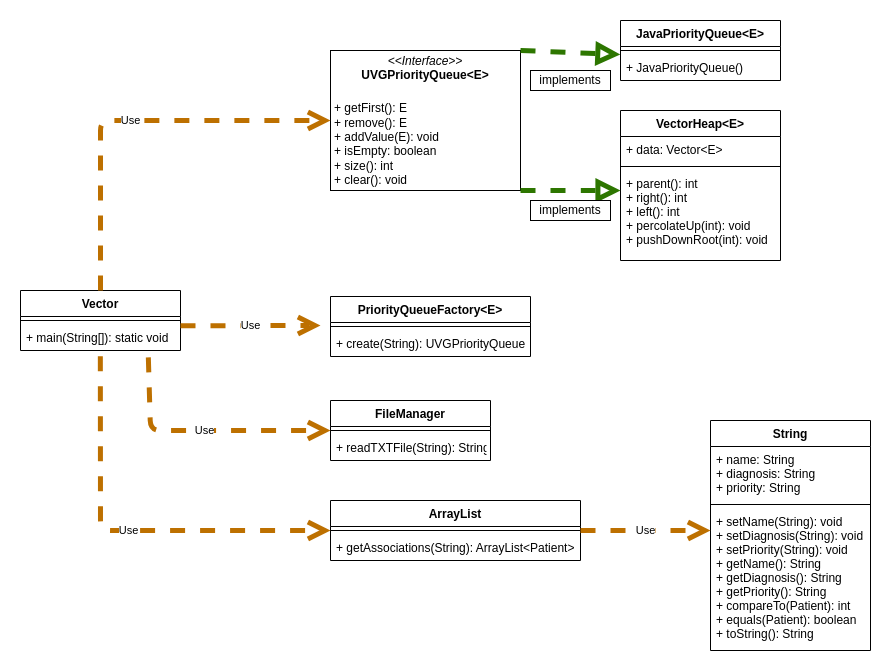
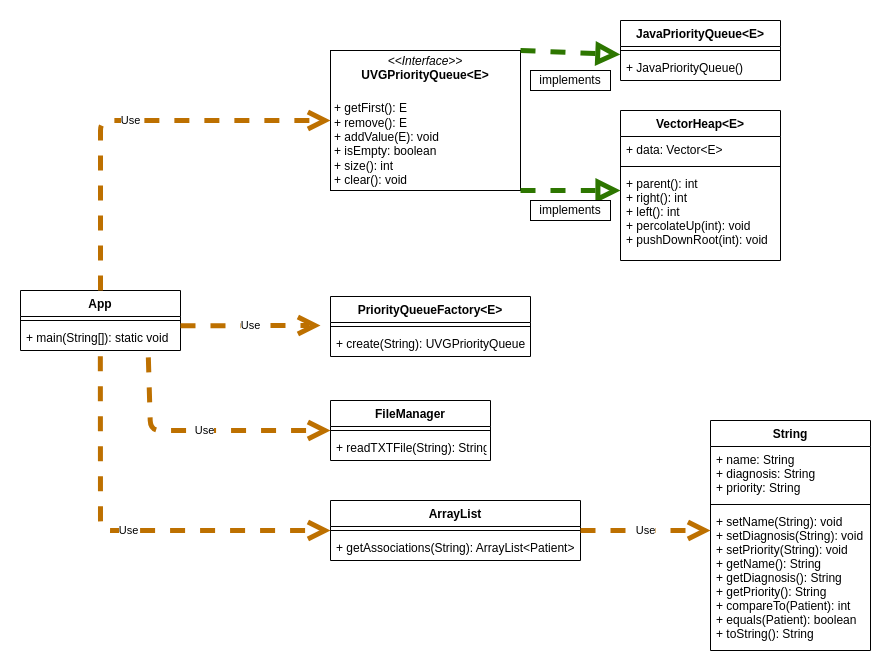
node "Vector": label "Vector" -> "App"
